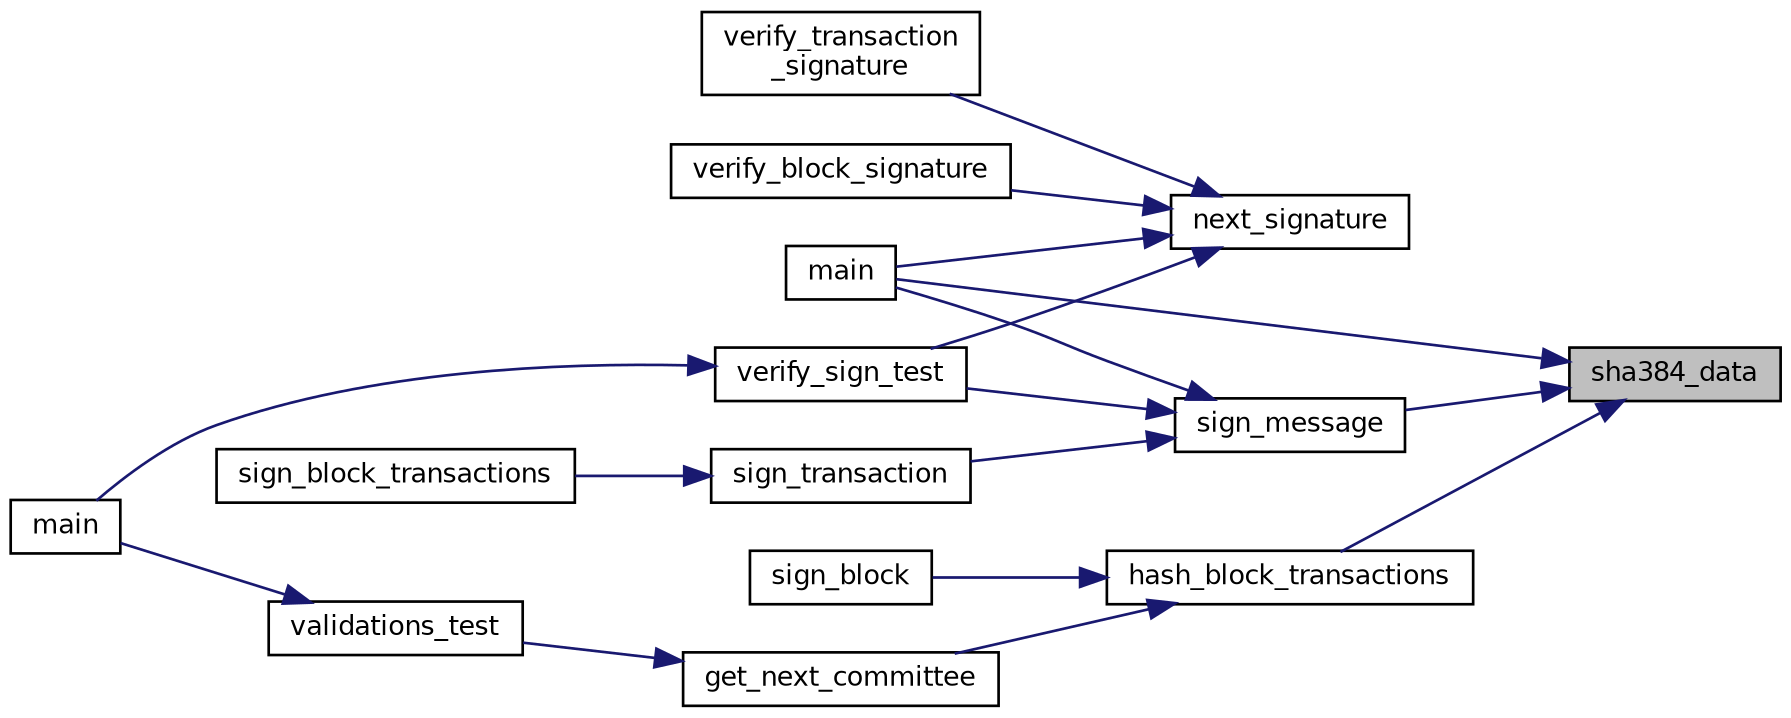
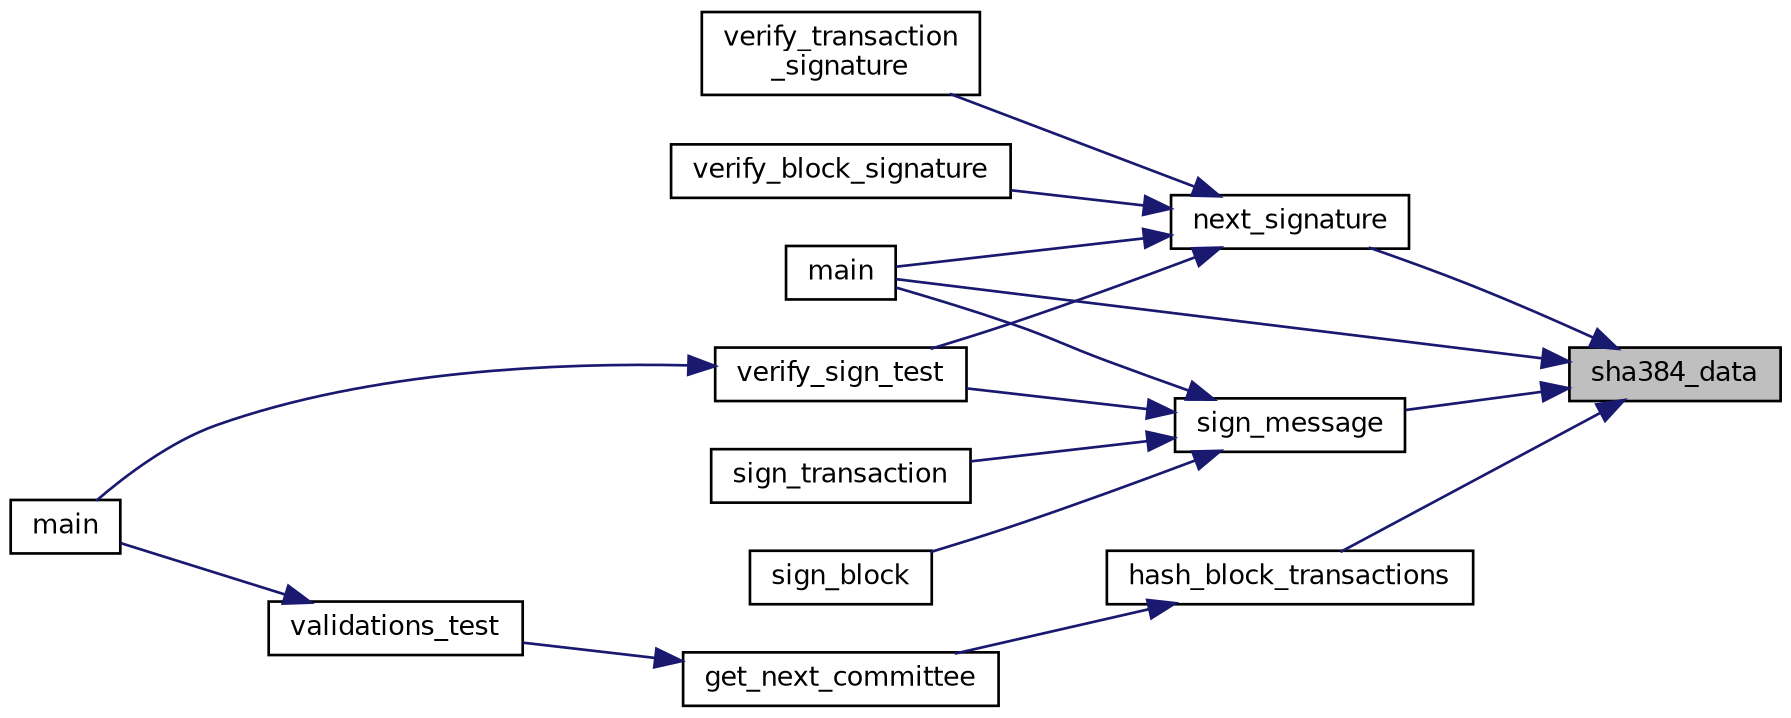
edge "next_signature" -> "sha384_data": added
node "sign_block_transactions": removed
edge "sign_block" -> "hash_block_transactions": now "sign_block" -> "sign_message"
